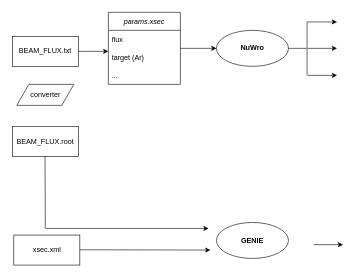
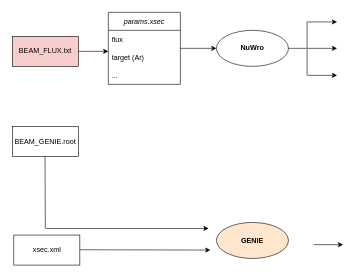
node "BEAM_FLUX.txt": fillcolor #ffffff -> #f8cecc
node "converter": removed
node "BEAM_FLUX.root": label "BEAM_FLUX.root" -> "BEAM_GENIE.root"
node "GENIE": fillcolor #ffffff -> #ffe6cc
